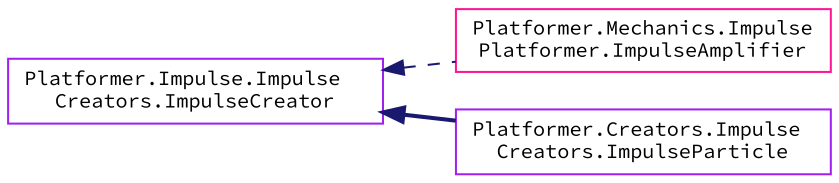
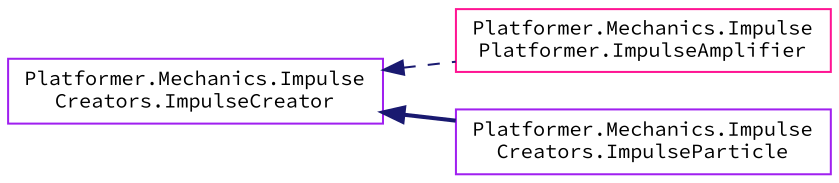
node "Platformer.Impulse.Impulse Creators.ImpulseCreator": label "Platformer.Impulse.Impulse Creators.ImpulseCreator" -> "Platformer.Mechanics.Impulse Creators.ImpulseCreator"
node "Platformer.Creators.Impulse Creators.ImpulseParticle": label "Platformer.Creators.Impulse Creators.ImpulseParticle" -> "Platformer.Mechanics.Impulse Creators.ImpulseParticle"
